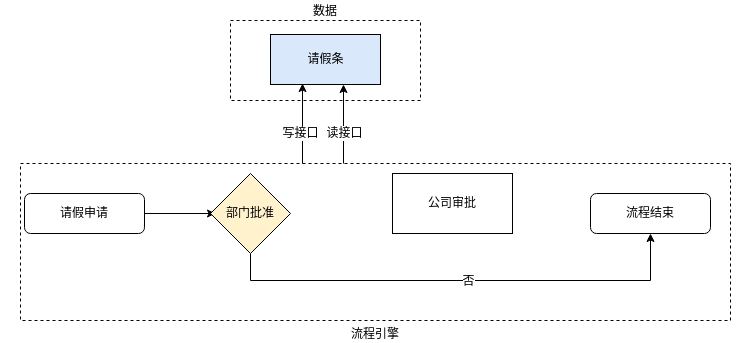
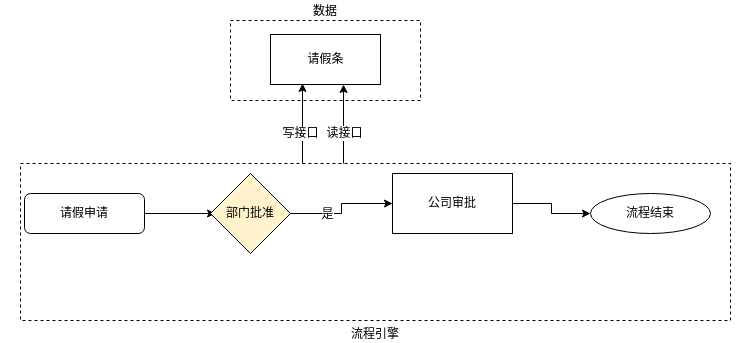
node "请假条": fillcolor #dae8fc -> #ffffff
edge "公司审批" -> "流程结束": added
edge "部门批准" -> "公司审批": added, label "是"
node "流程结束": shape rounded rectangle -> ellipse
edge "部门批准" -> "流程结束": removed, label "否"
